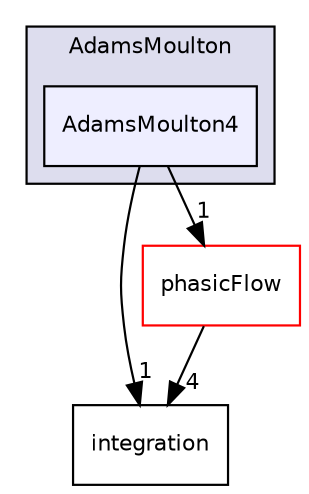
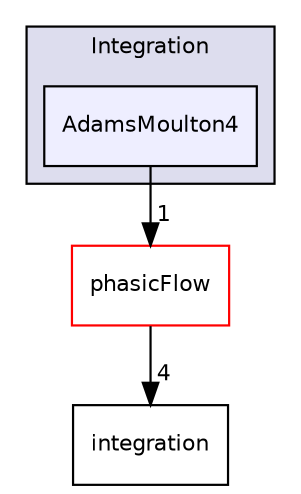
cluster "AdamsMoulton": label "AdamsMoulton" -> "Integration"
edge "AdamsMoulton4" -> "integration": removed
